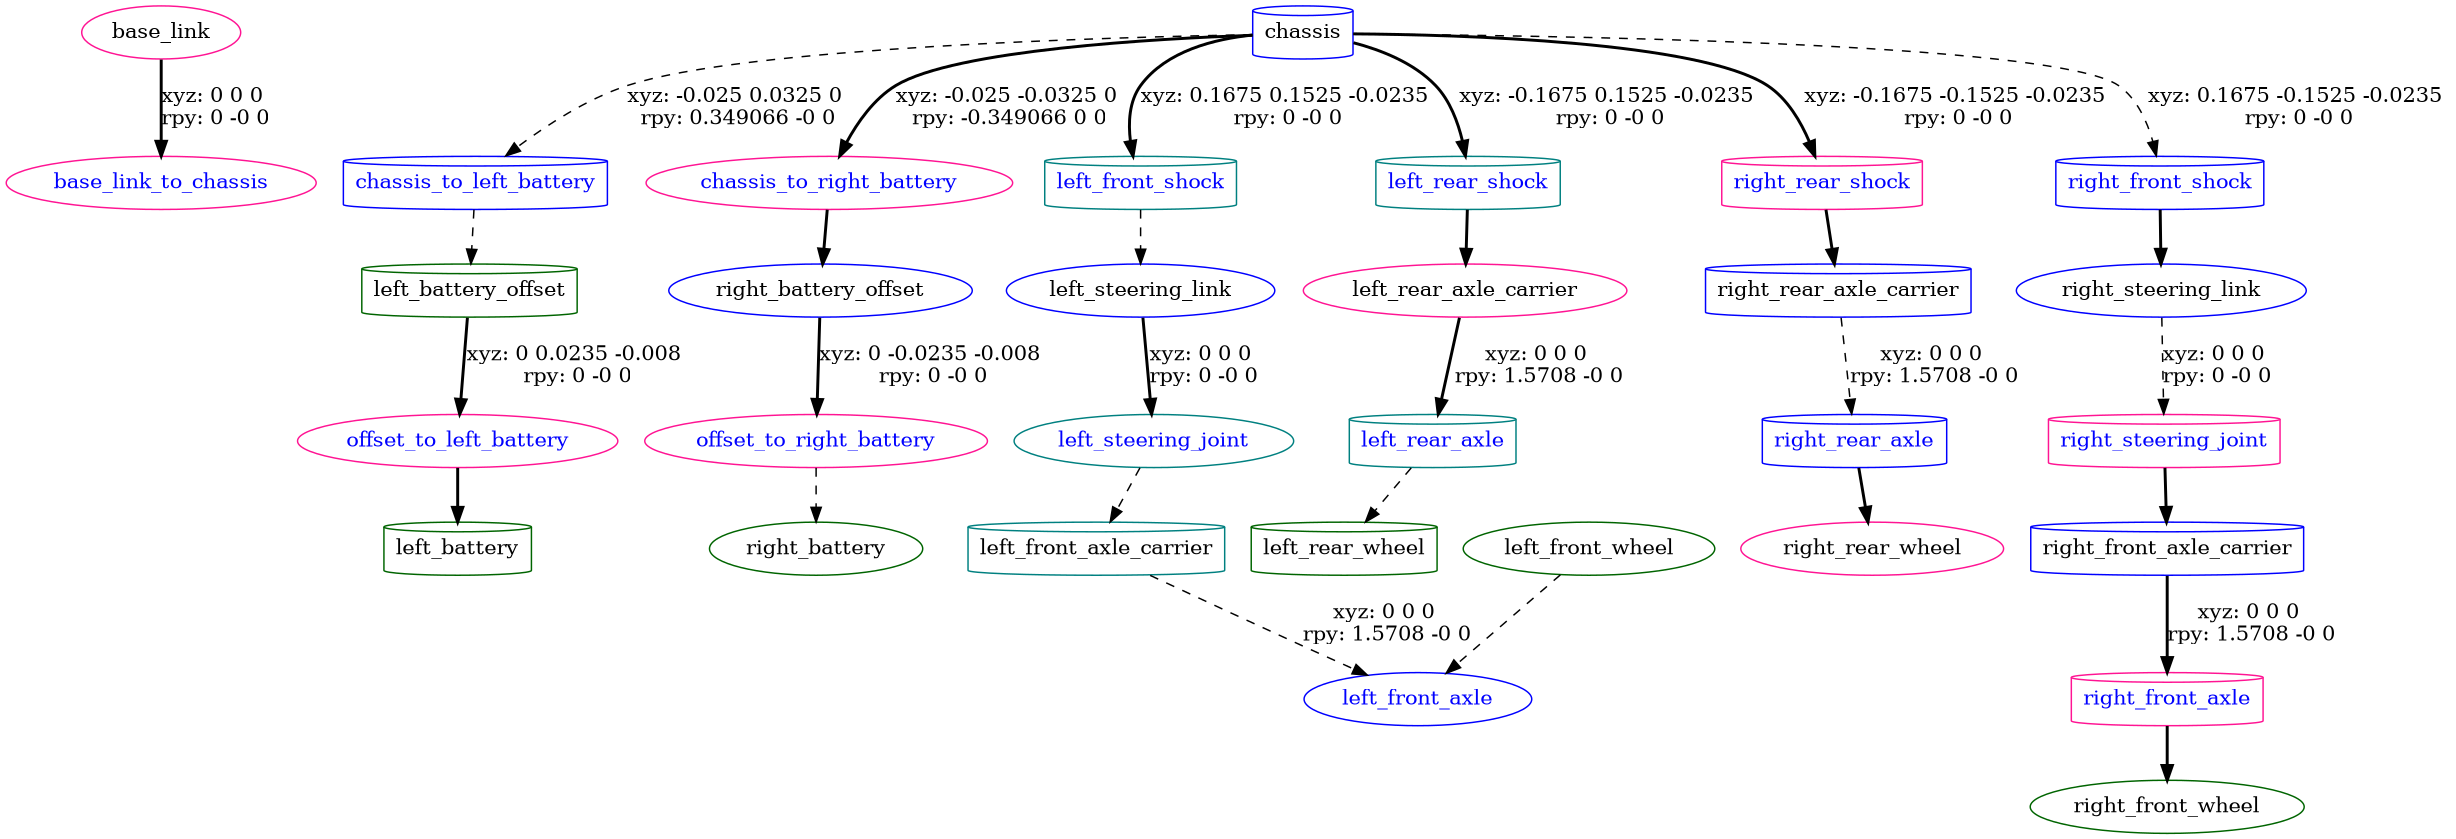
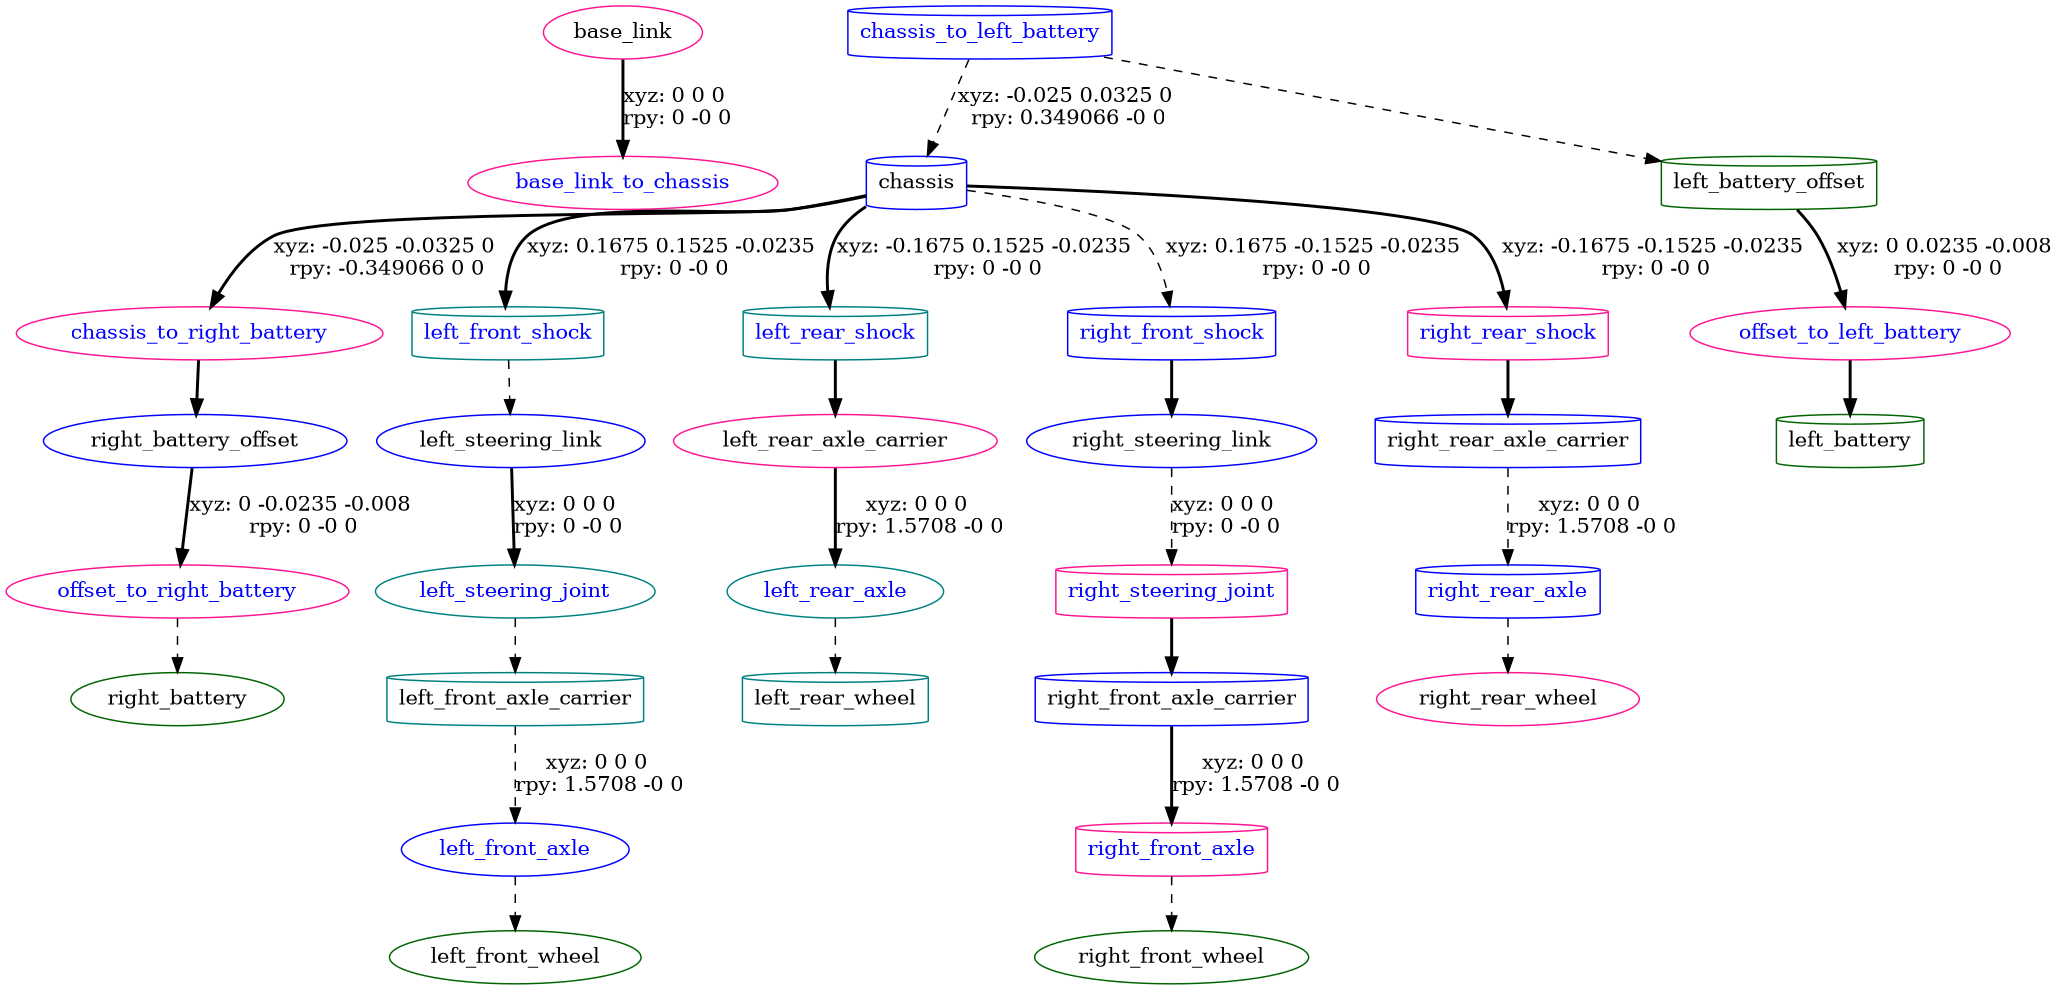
edge "chassis" -> "chassis_to_left_battery": reversed
node "left_rear_axle": shape cylinder -> ellipse
edge "right_rear_axle" -> "right_rear_wheel": style bold -> dashed
node "left_rear_wheel": color darkgreen -> teal
edge "left_front_wheel" -> "left_front_axle": reversed
edge "right_front_axle" -> "right_front_wheel": style bold -> dashed
